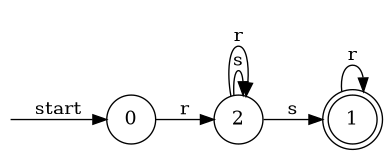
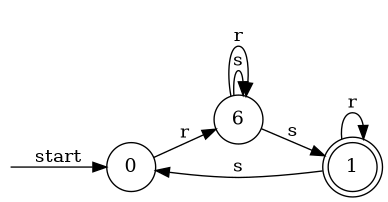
node "2": label "2" -> "6"
edge "1" -> "0": added, label "s"
